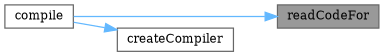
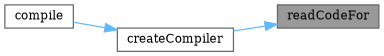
edge "compile" -> "readCodeFor": now "createCompiler" -> "readCodeFor"
